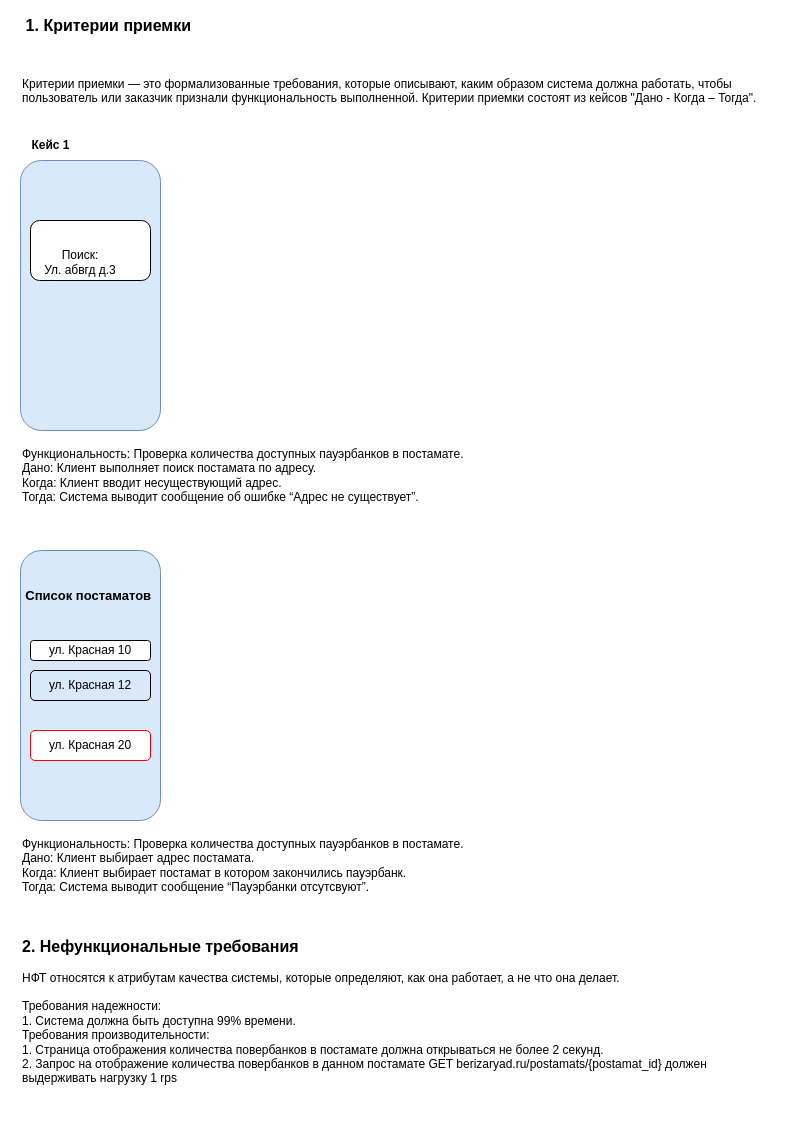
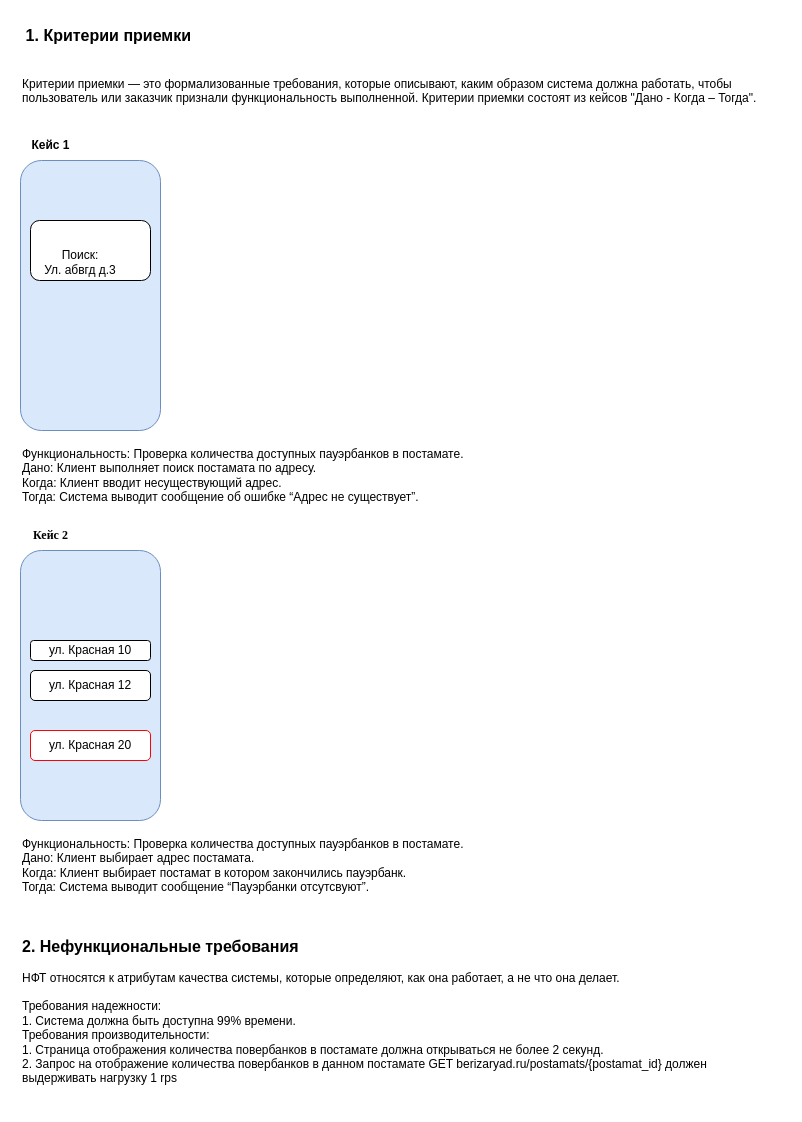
node "1. Критерии приемки": moved (111, 26) -> (111, 36)
node "Кейс 2": added
node "Список постаматов": removed
node "ул. Красная 12": fillcolor #dae8fc -> #ffffff
